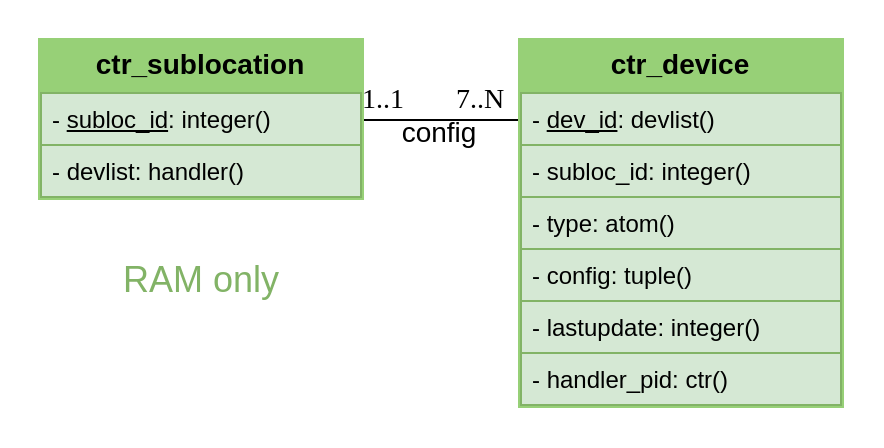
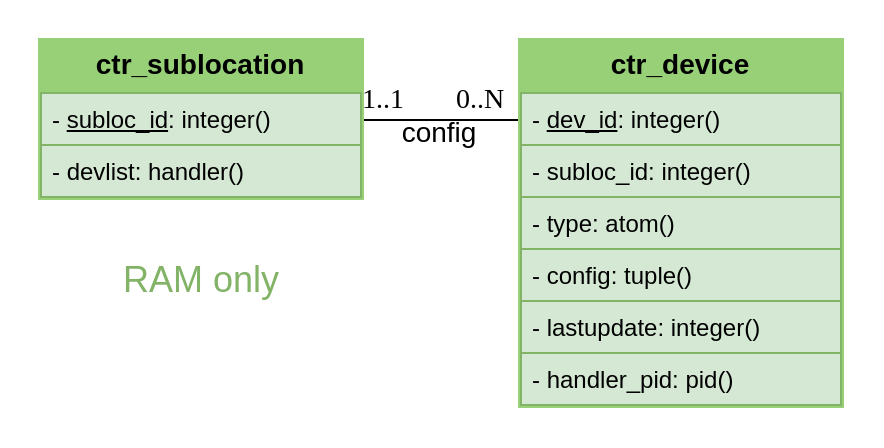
node "7..N": label "7..N" -> "0..N"
node "- dev_id: devlist()": label "- dev_id: devlist()" -> "- dev_id: integer()"
node "- handler_pid: ctr()": label "- handler_pid: ctr()" -> "- handler_pid: pid()"
